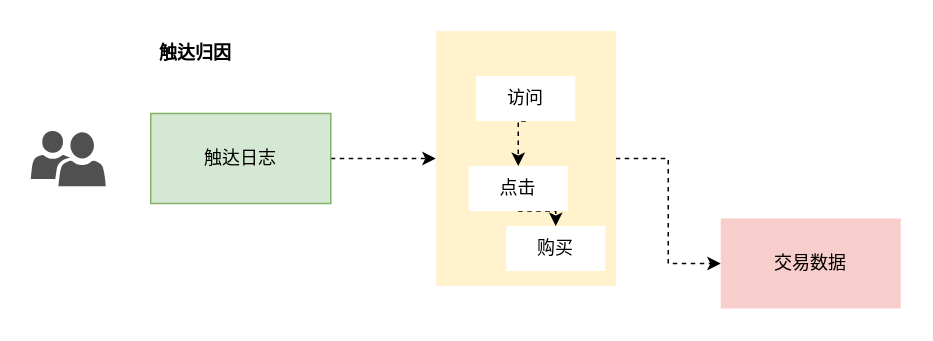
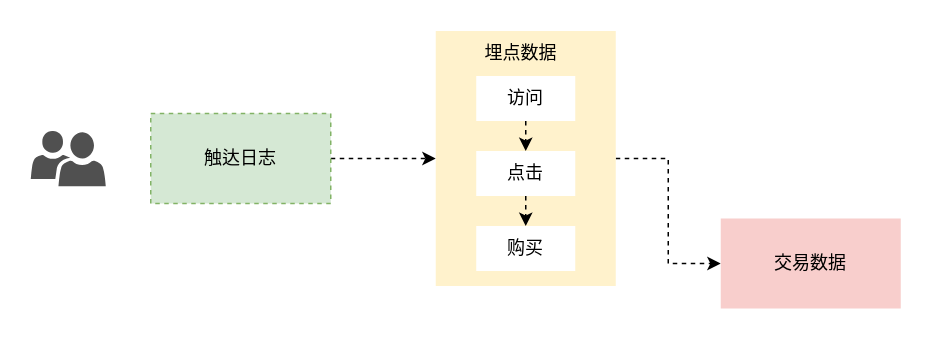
node "触达归因": removed
node "埋点数据": added
node "触达日志": style solid -> dashed
node "点击": moved (518, 188) -> (526, 173)
node "购买": moved (556, 248) -> (526, 248)
